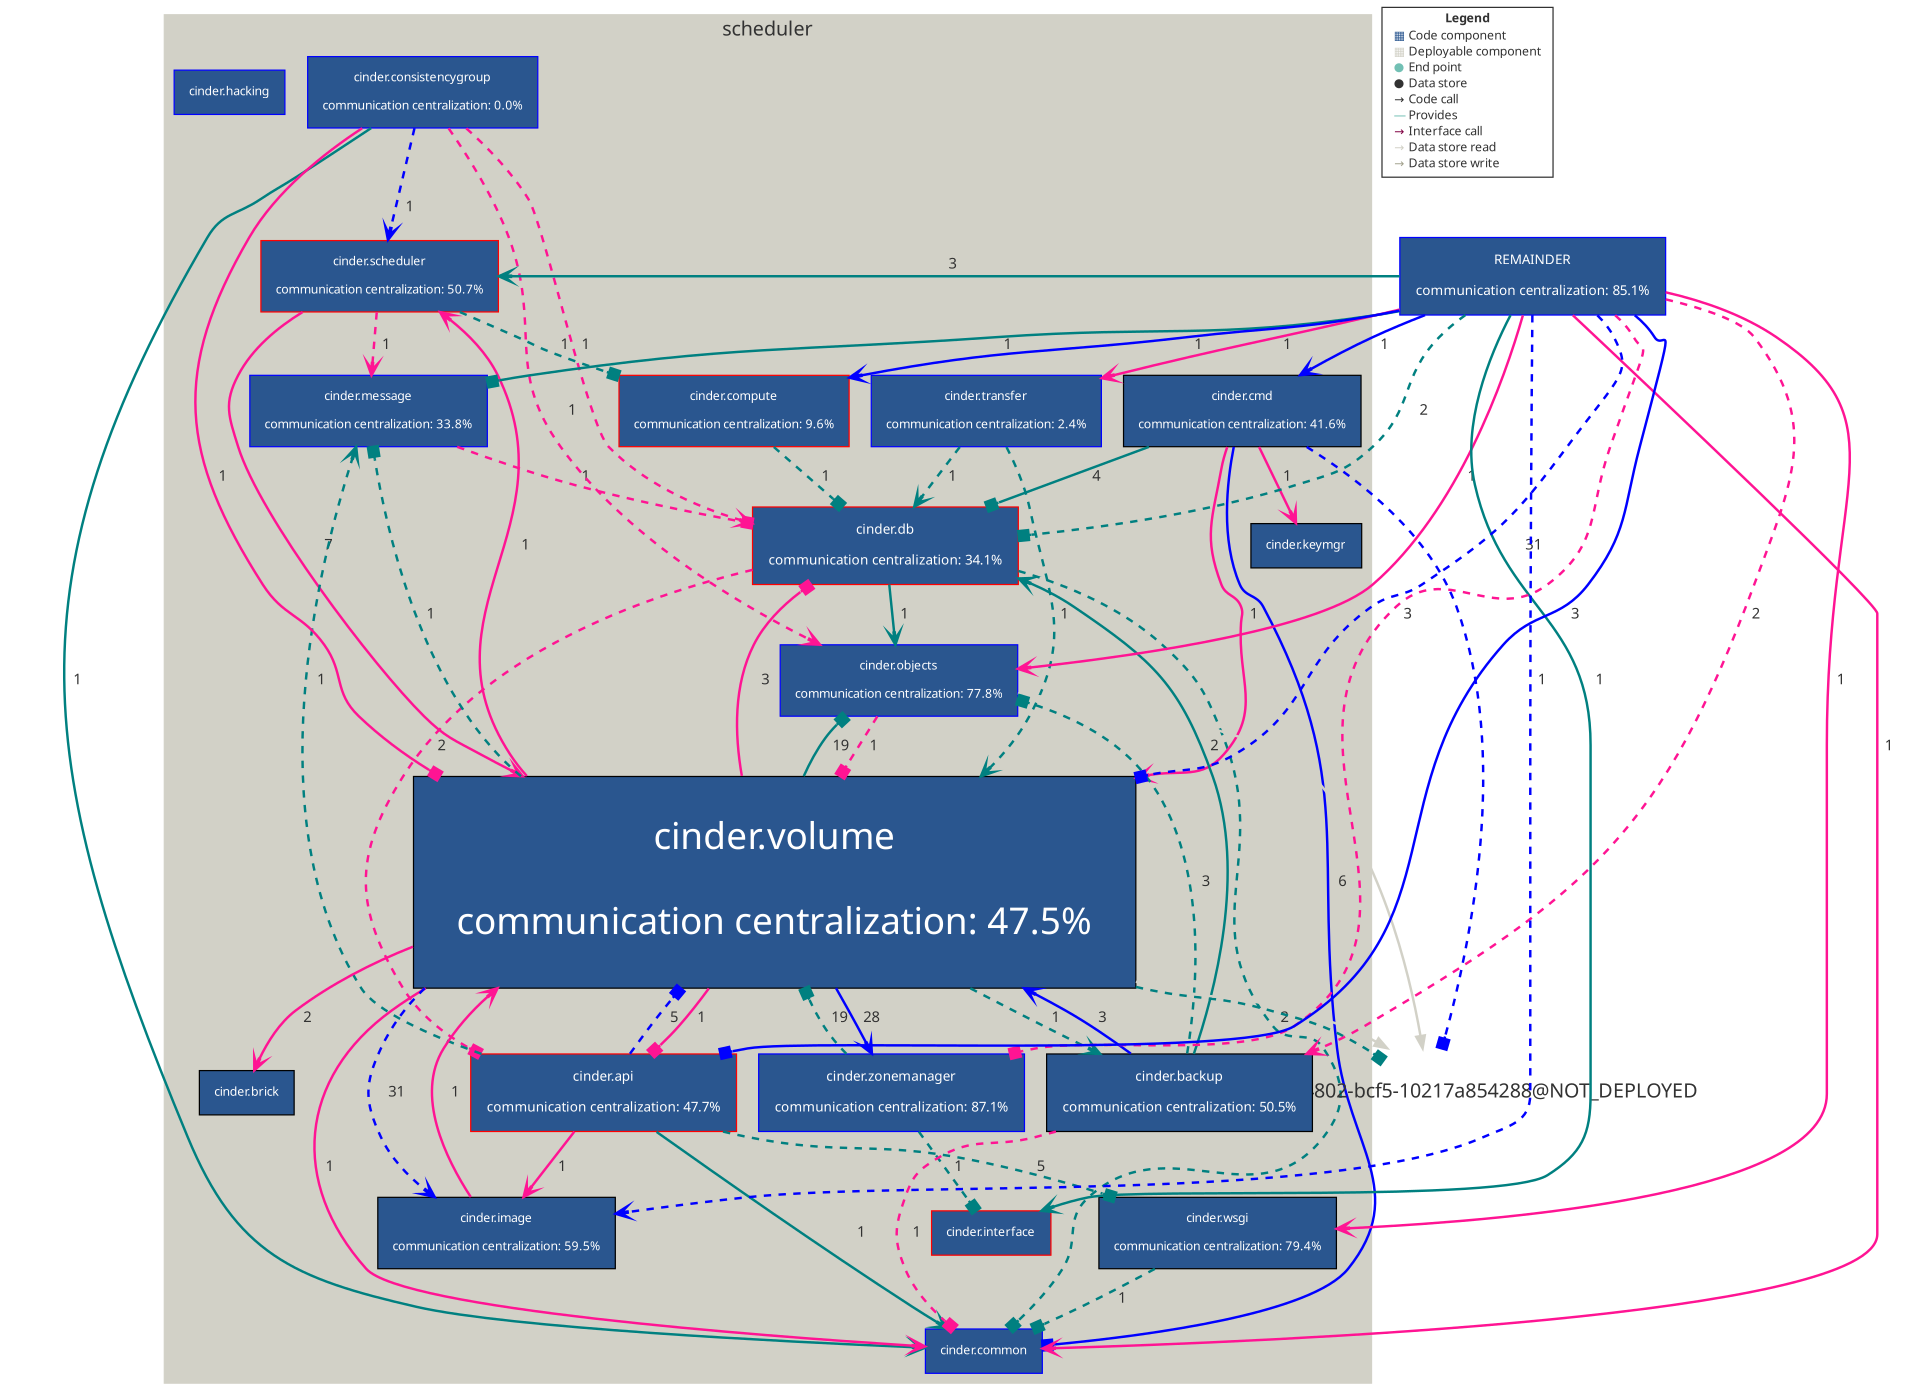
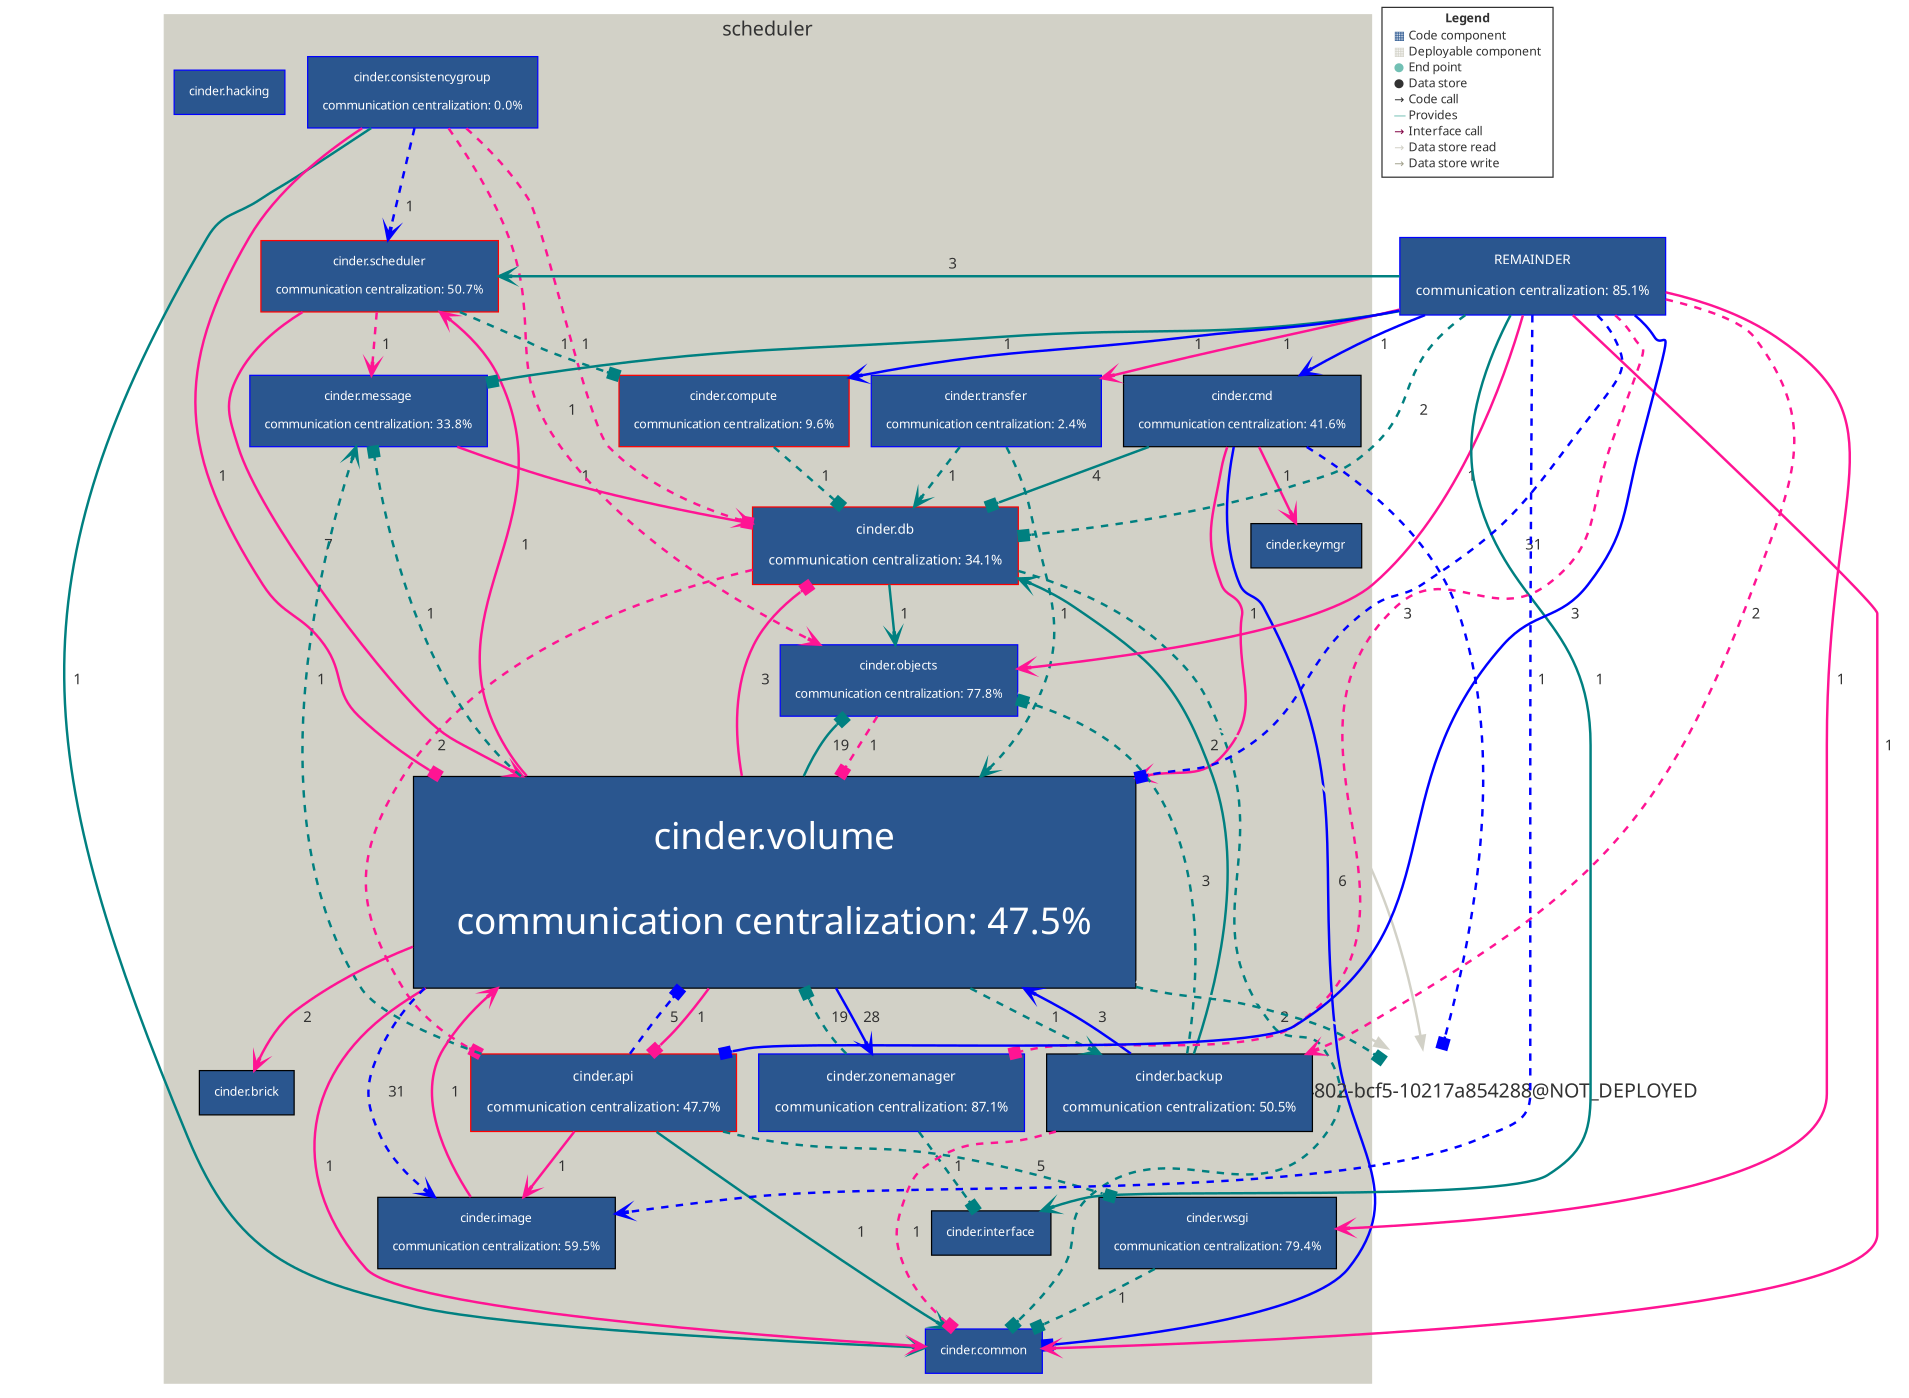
edge "cinder.message communication centralization: 33.8%" -> "cinder.db communication centralization: 34.1%": style dashed -> bold
node "cinder.interface": color red -> black
